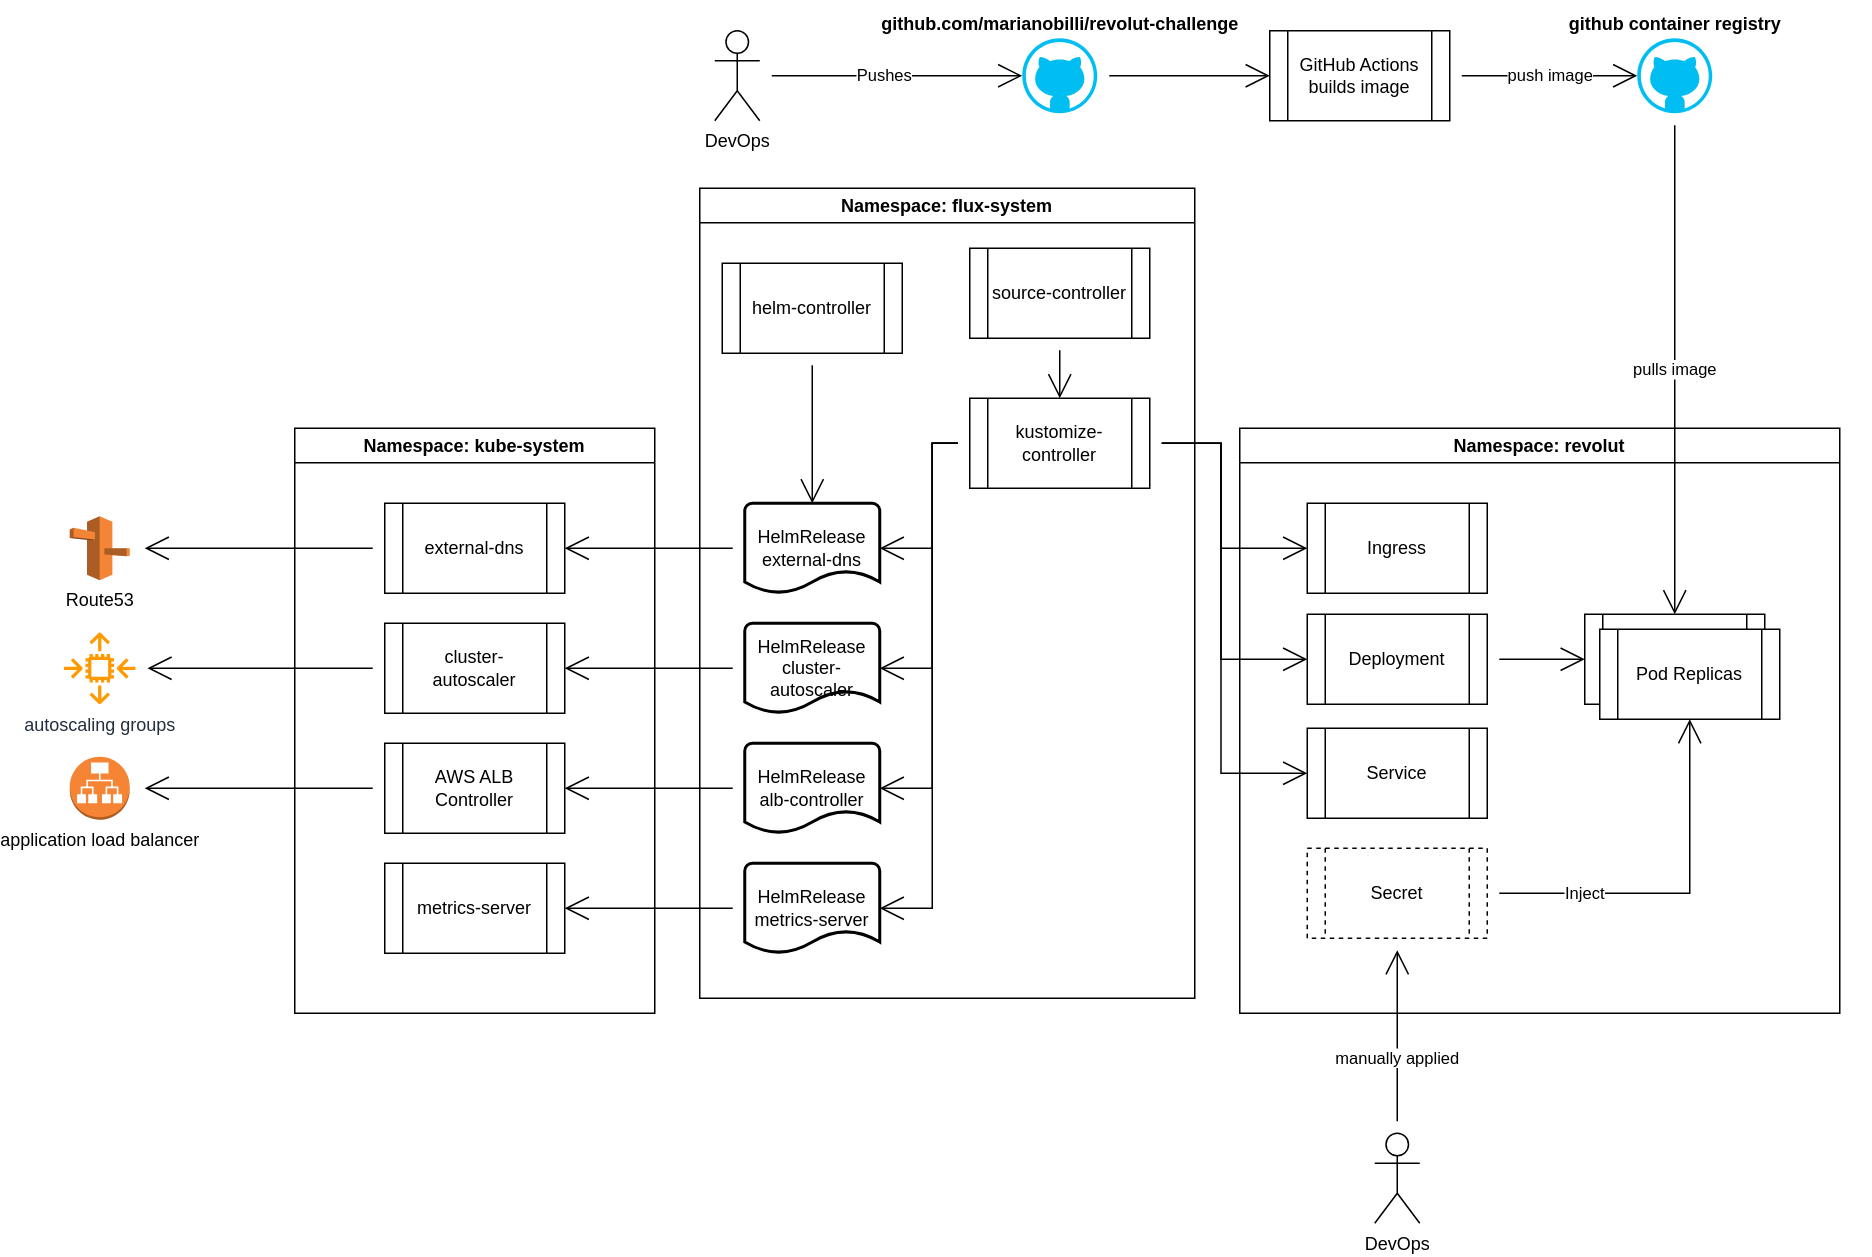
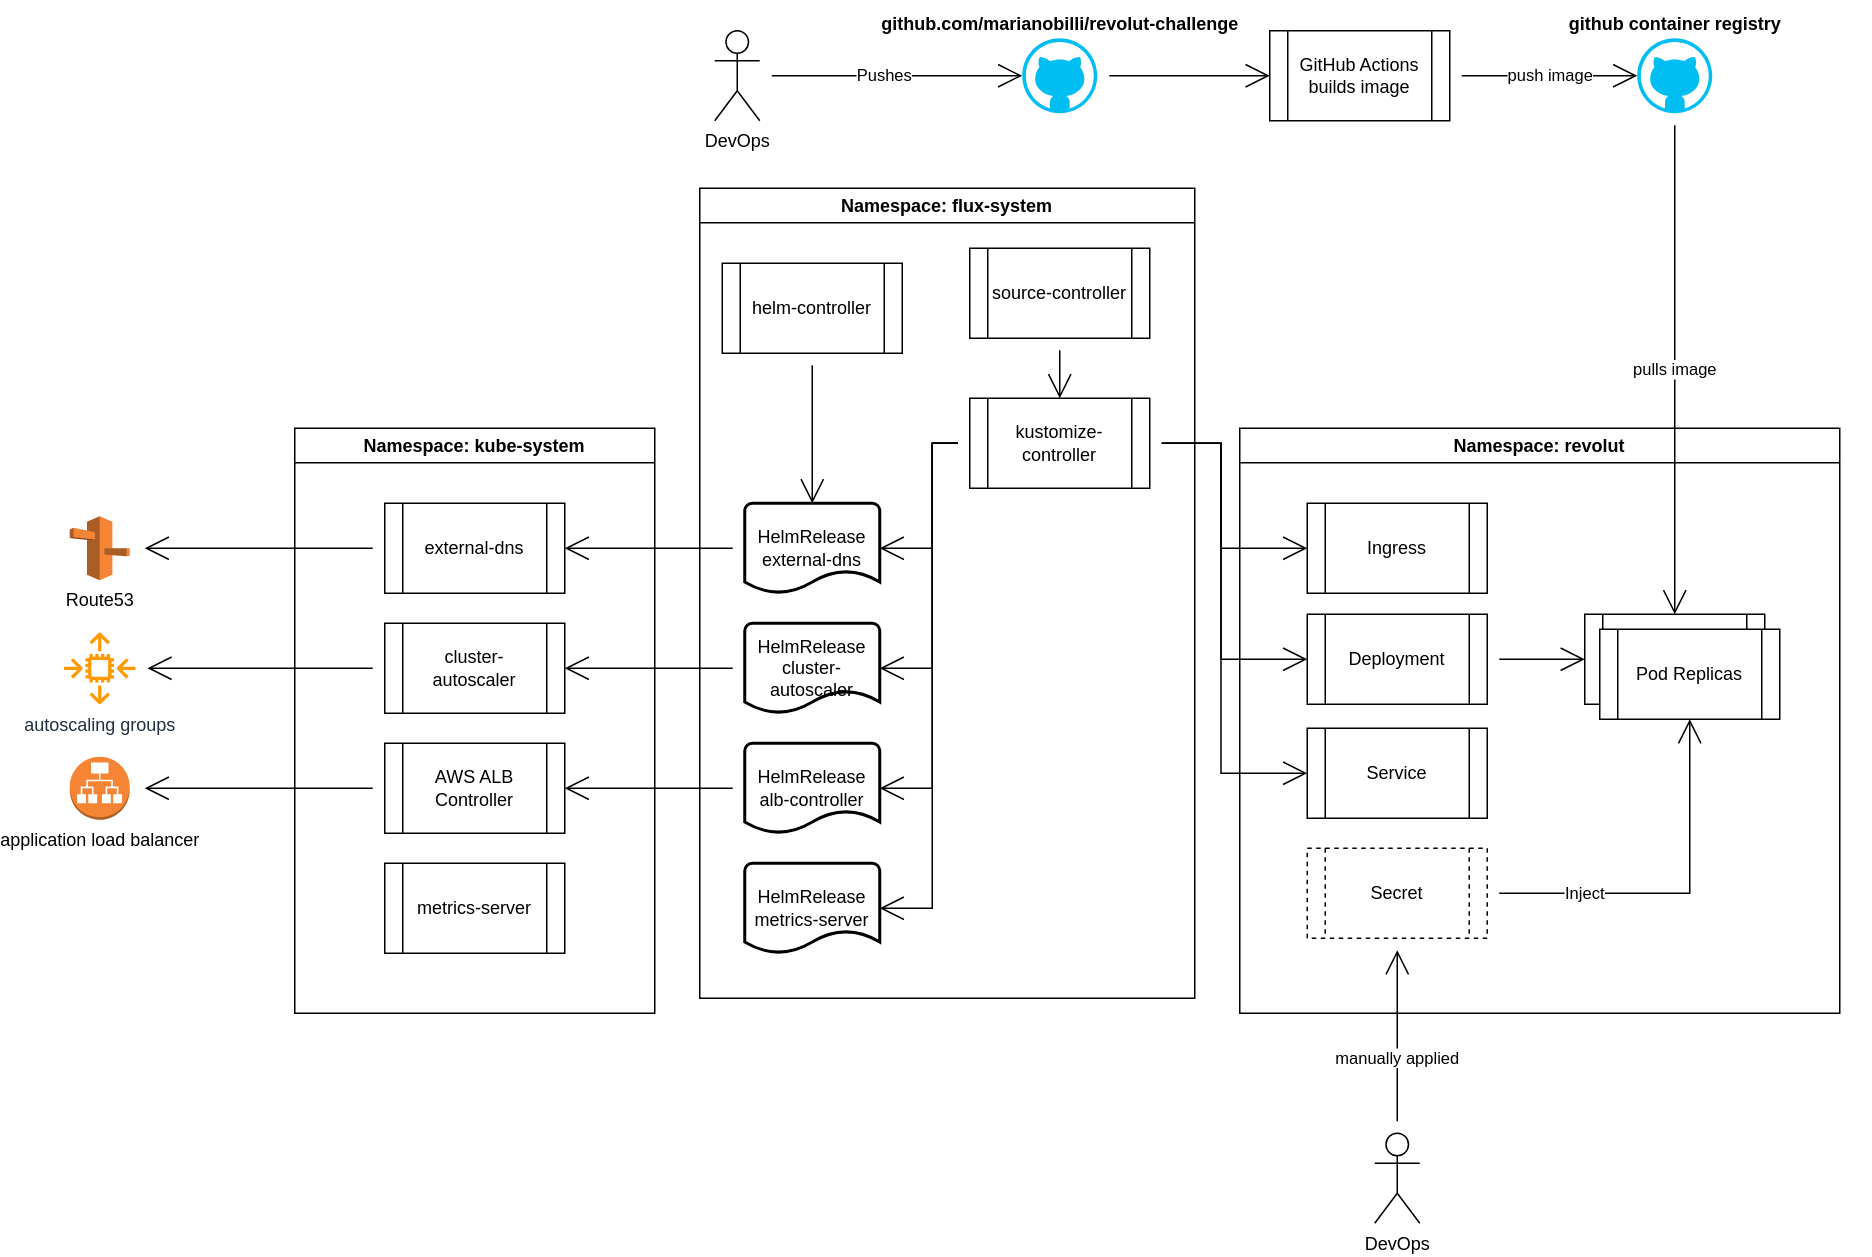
edge "HelmRelease metrics-server" -> "metrics-server": removed
